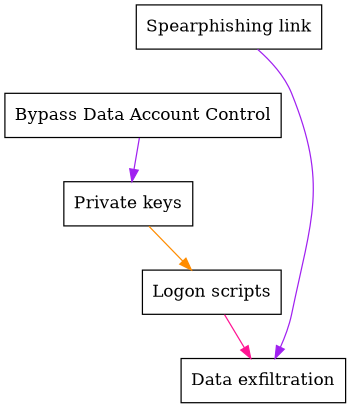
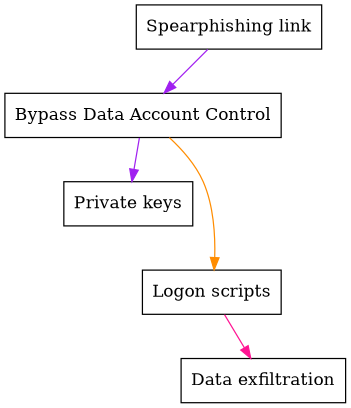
edge "Spearphishing link" -> "Data exfiltration": now "Spearphishing link" -> "Bypass Data Account Control"
edge "Private keys" -> "Logon scripts": now "Bypass Data Account Control" -> "Logon scripts"
